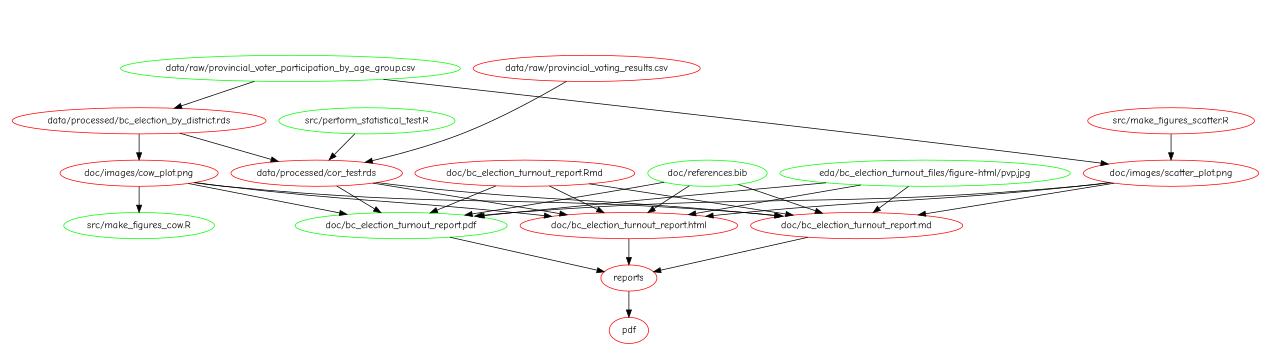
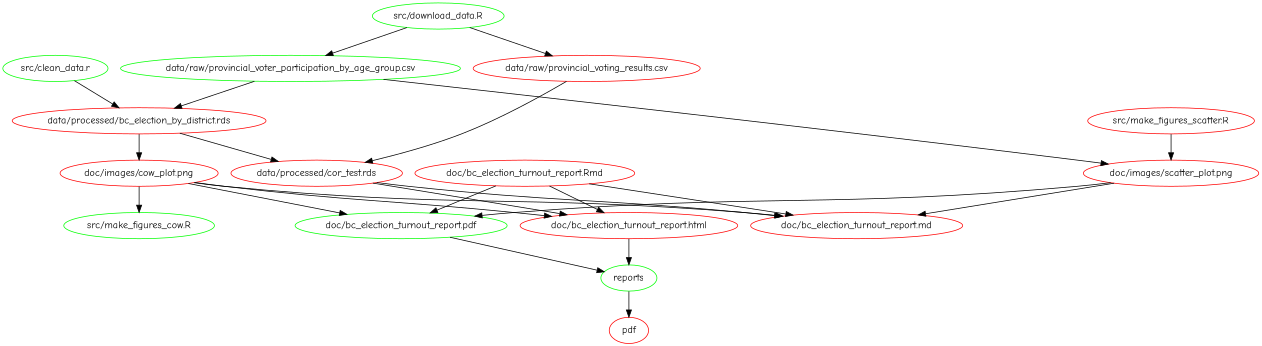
node "src/download_data.R": added
node "src/clean_data.r": added
node "src/perform_statistical_test.R": removed
node "doc/references.bib": removed
node "eda/bc_election_turnout_files/figure-html/pvp.jpg": removed
edge "data/processed/cor_test.rds" -> "doc/bc_election_turnout_report.pdf": removed
edge "doc/images/scatter_plot.png" -> "doc/bc_election_turnout_report.html": removed
edge "doc/bc_election_turnout_report.md" -> "reports": removed
node "reports": color red -> green
